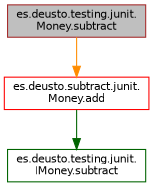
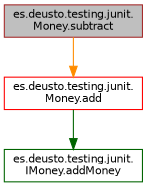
node "es.deusto.subtract.junit. Money.add": label "es.deusto.subtract.junit. Money.add" -> "es.deusto.testing.junit. Money.add"
node "es.deusto.testing.junit. IMoney.subtract": label "es.deusto.testing.junit. IMoney.subtract" -> "es.deusto.testing.junit. IMoney.addMoney"
